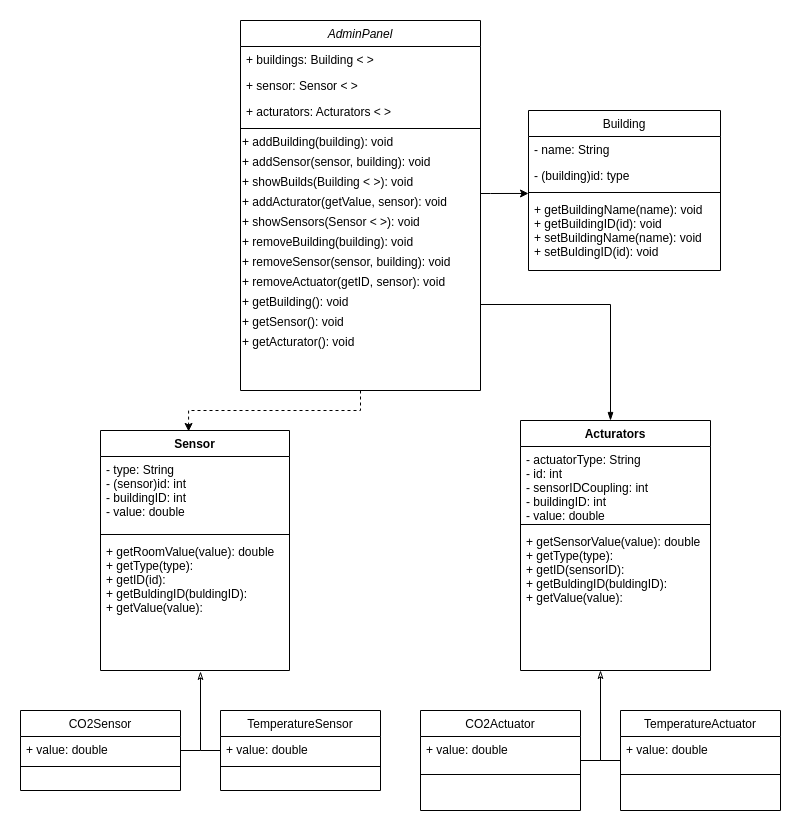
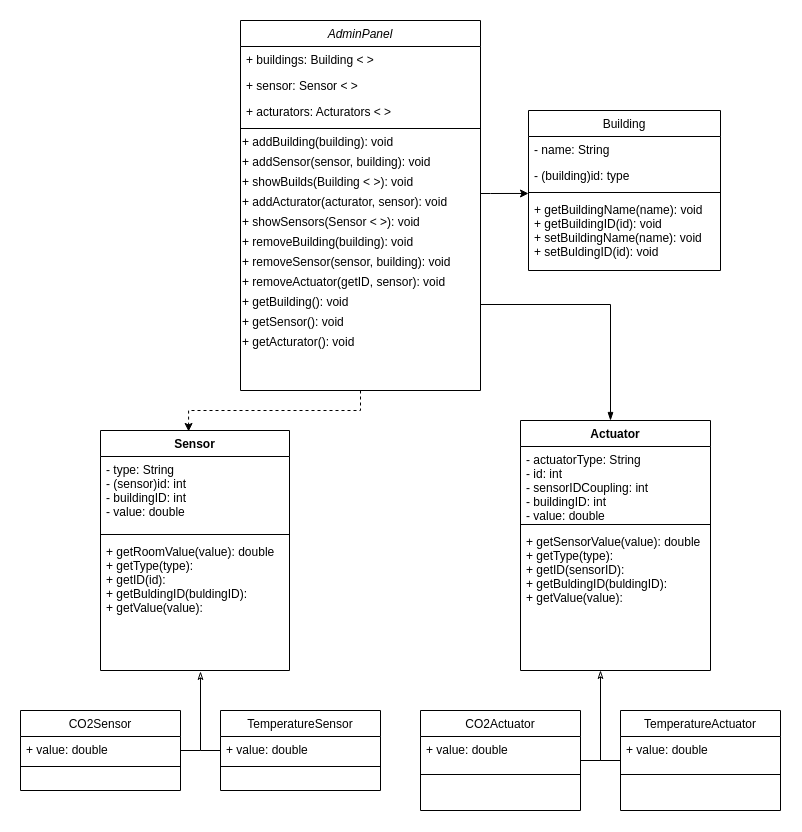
node "+ addActurator(getValue, sensor): void": label "+ addActurator(getValue, sensor): void" -> "+ addActurator(acturator, sensor): void"
node "Acturators": label "Acturators" -> "Actuator"
